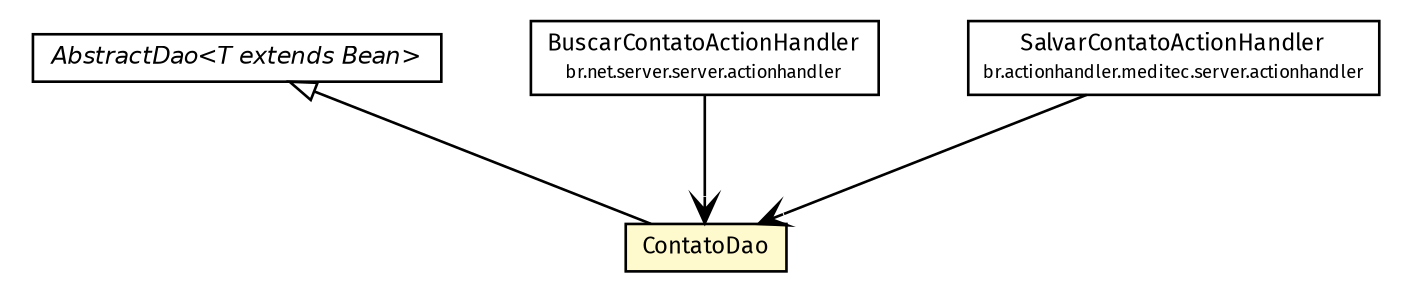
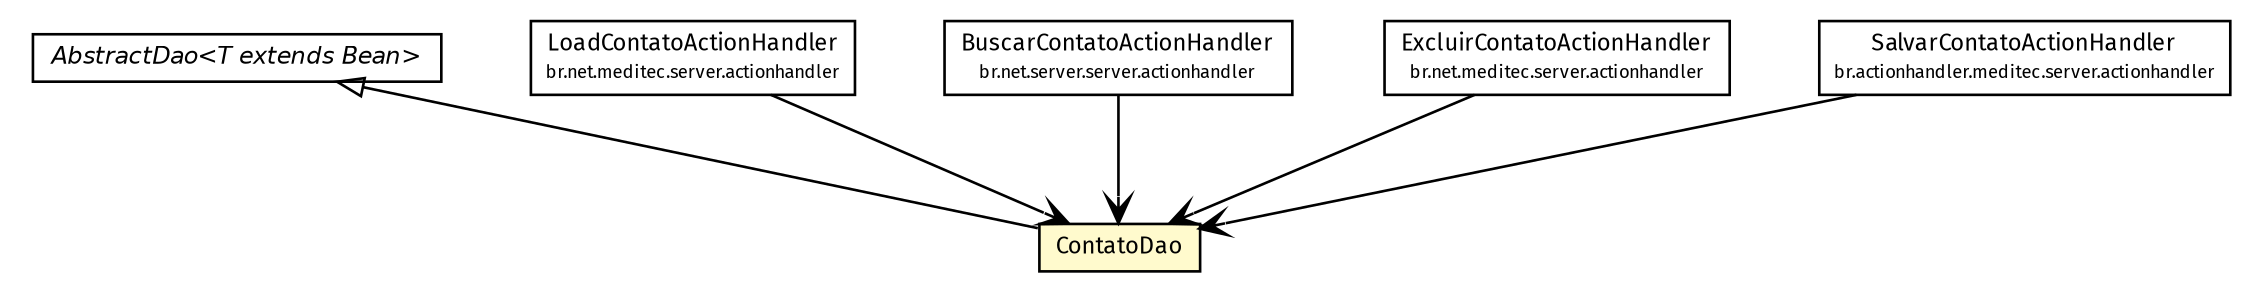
node "LoadContatoActionHandler": added
node "ExcluirContatoActionHandler": added
